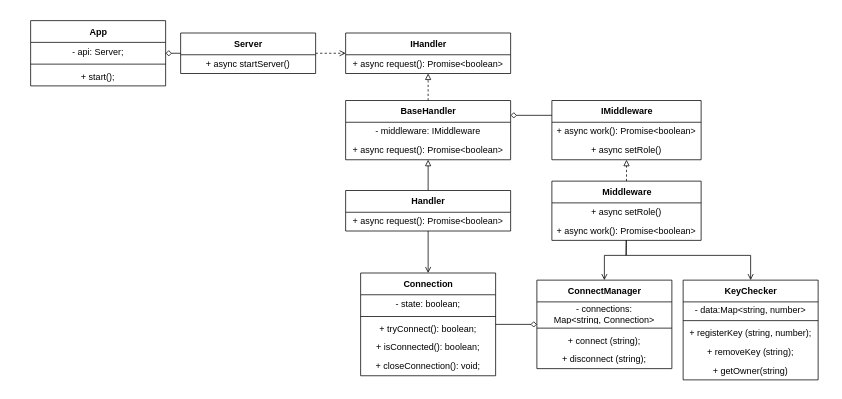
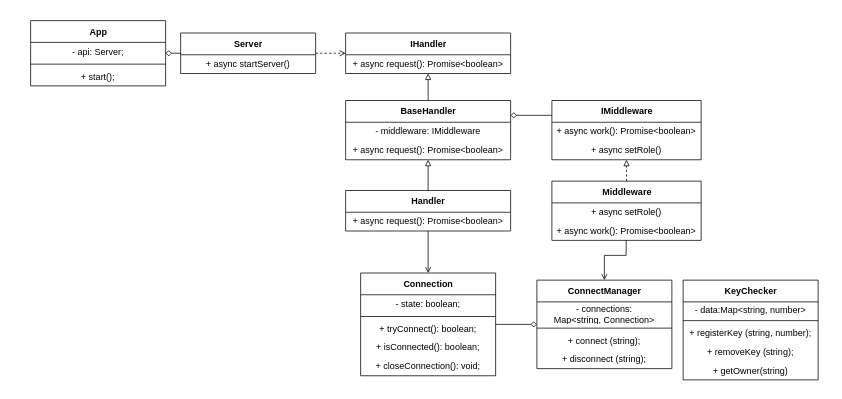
edge "BaseHandler" -> "IHandler": style dashed -> solid
edge "Middleware" -> "KeyChecker": removed
